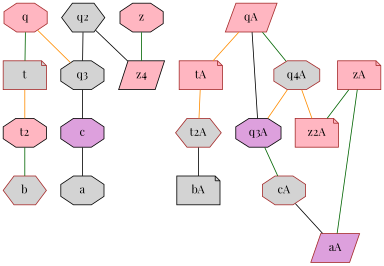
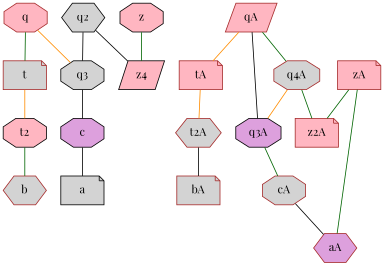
edge "q4A" -- "z2A": color darkorange -> darkgreen
node "a": shape octagon -> note
node "bA": color black -> brown
node "aA": shape parallelogram -> hexagon
